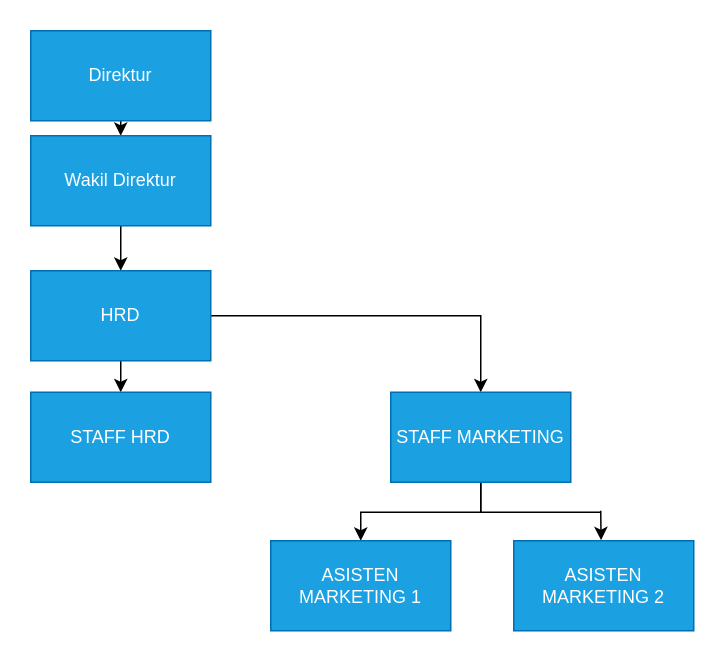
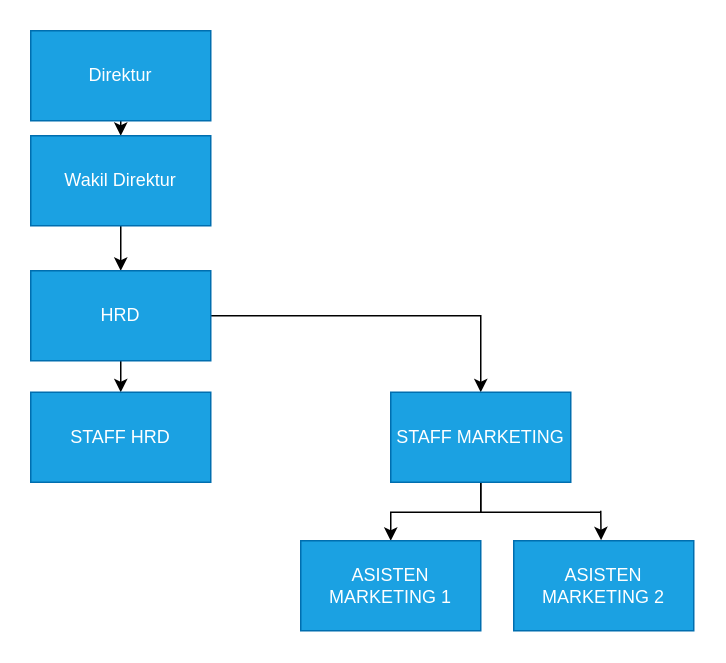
node "ASISTEN MARKETING 1": moved (361, 586) -> (391, 586)
